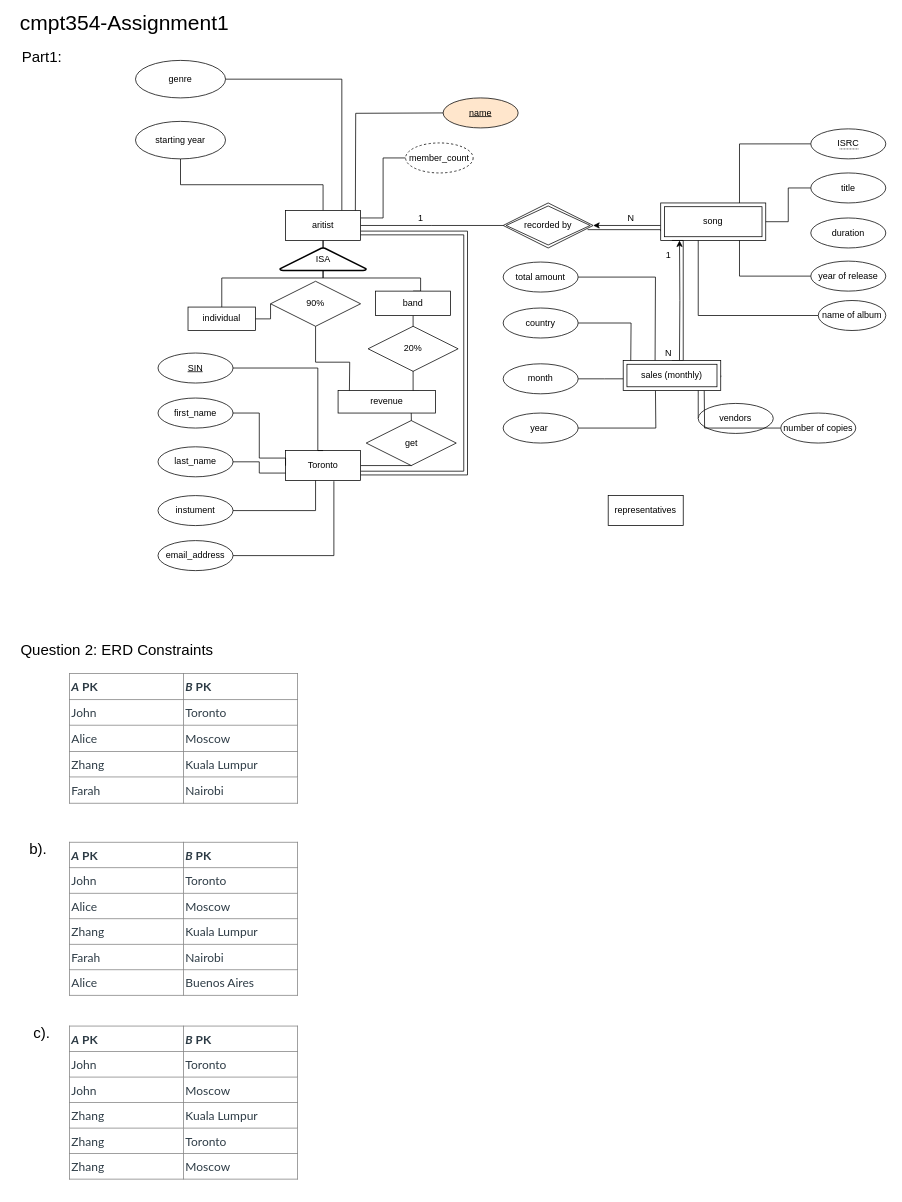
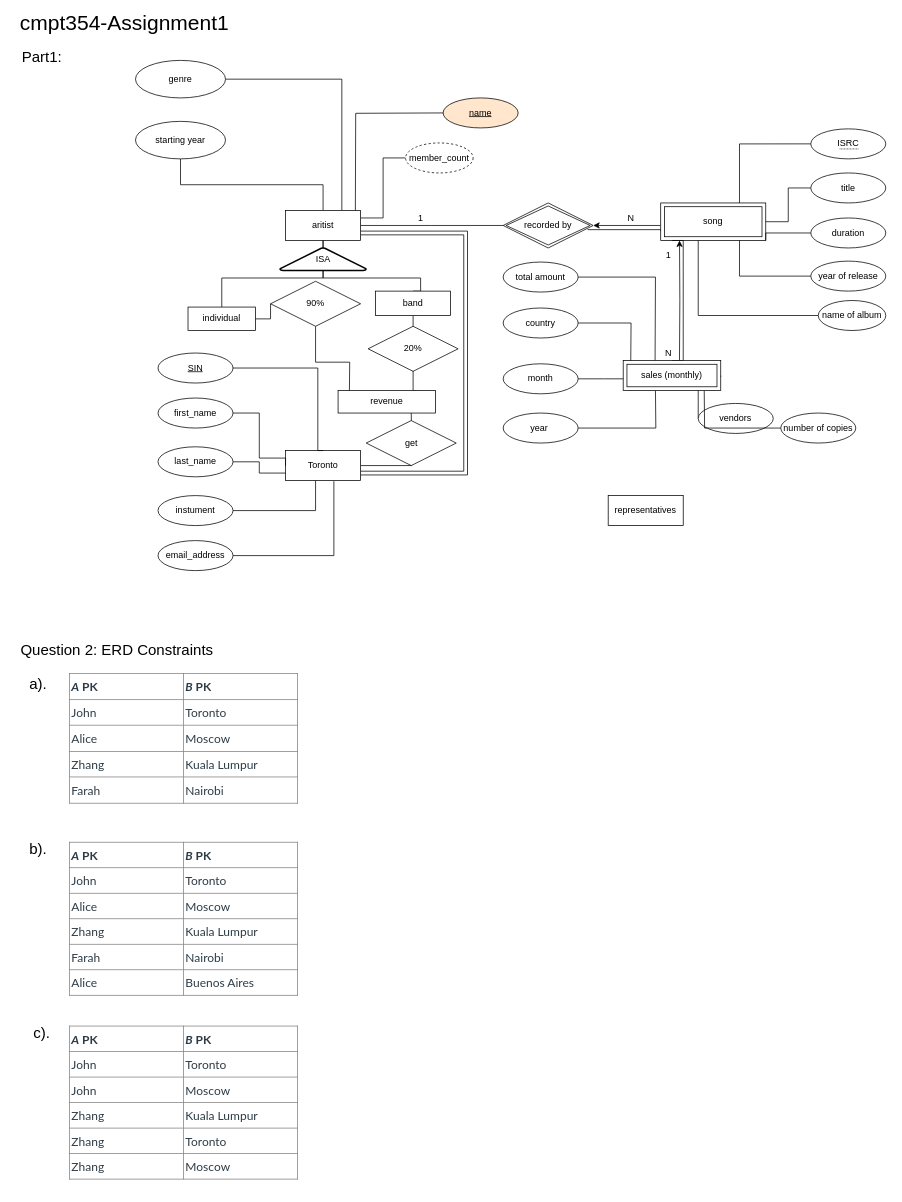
edge "song" -- "duration": added
node "a).": added
